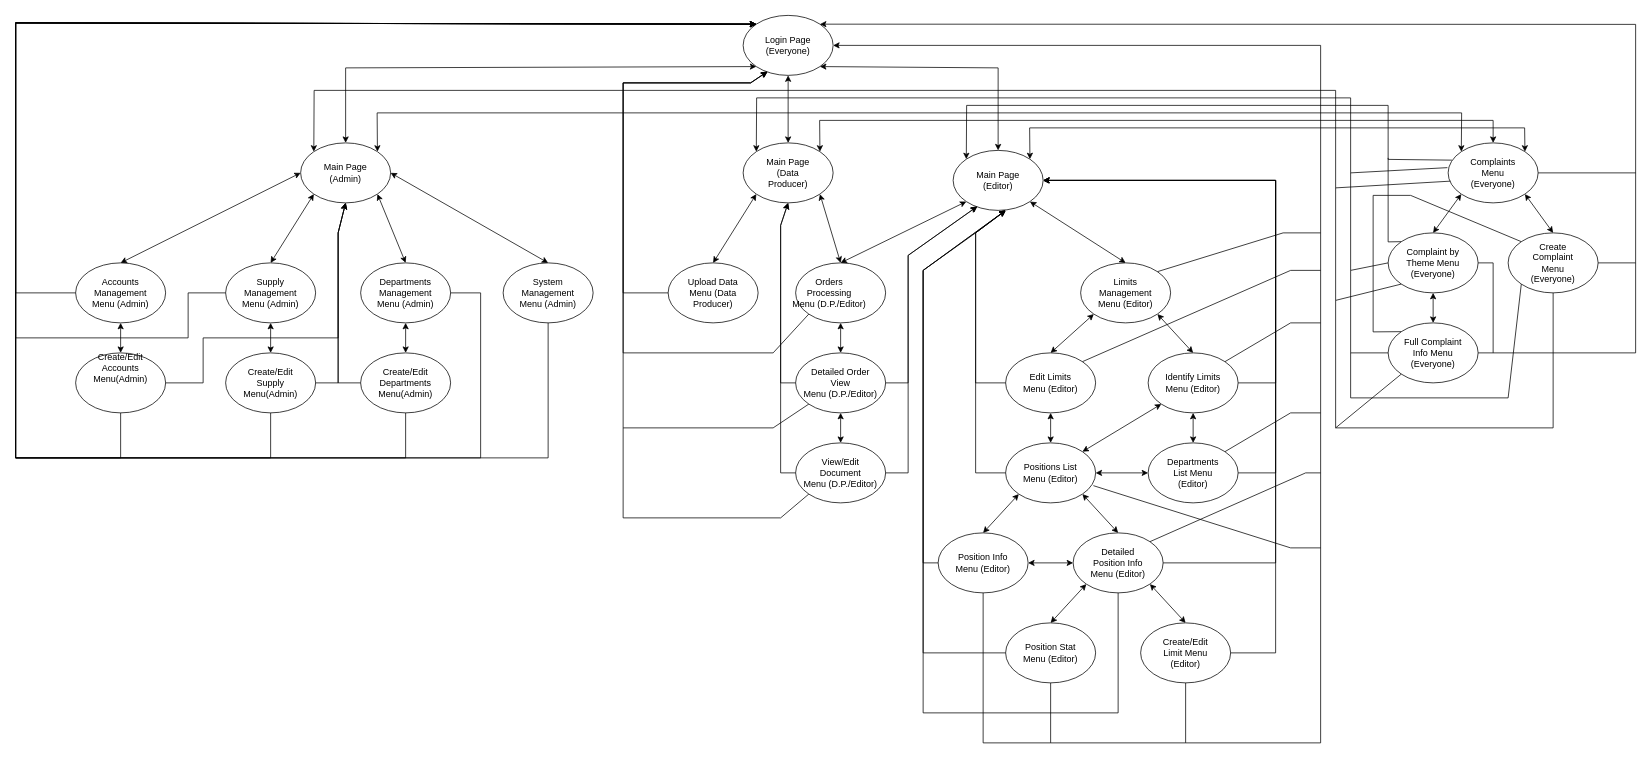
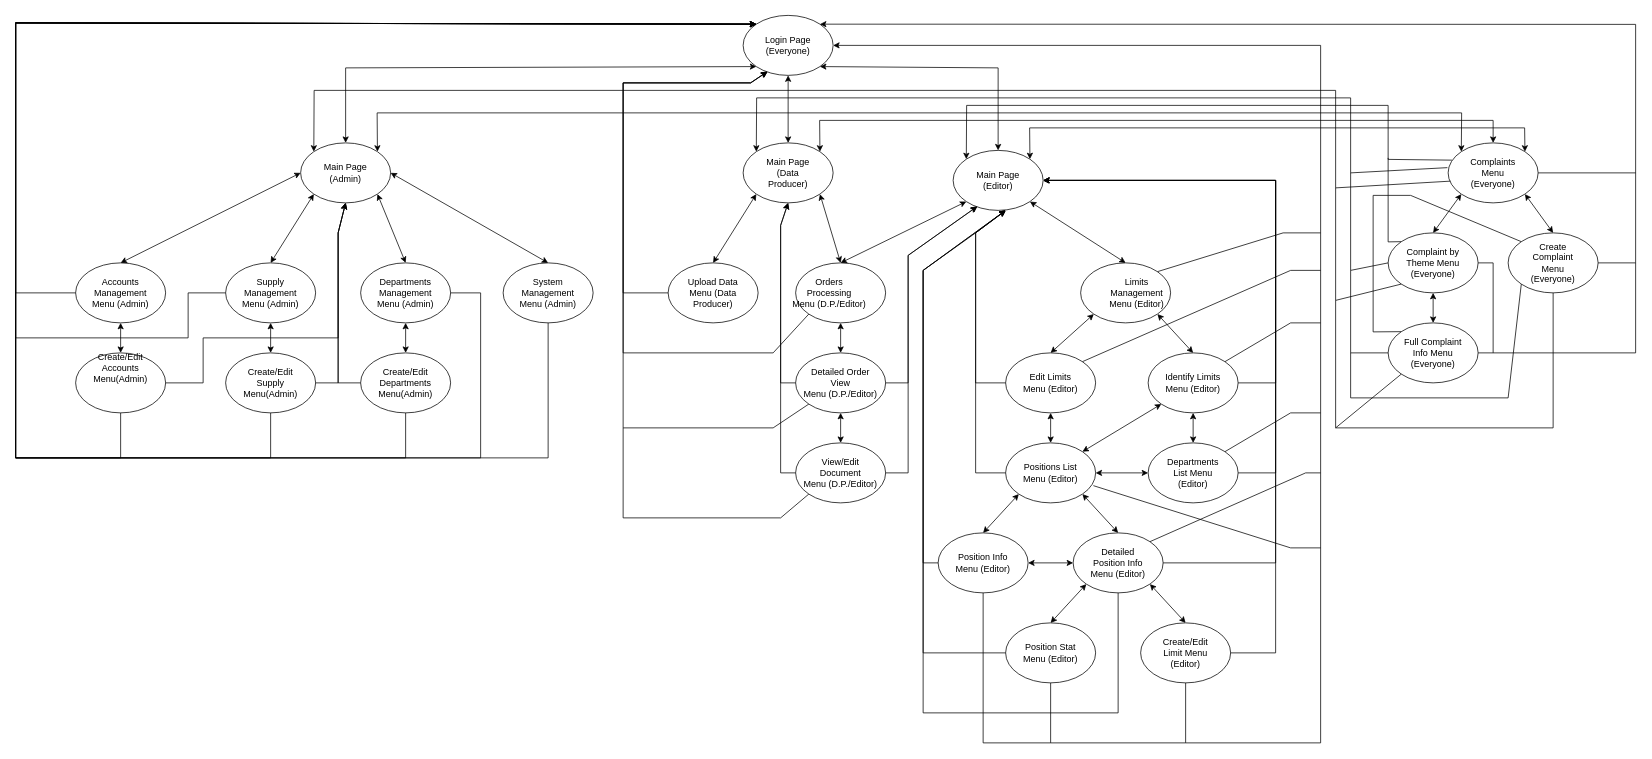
node "Limits Management Menu (Editor)": moved (1125, 293) -> (1137, 293)
